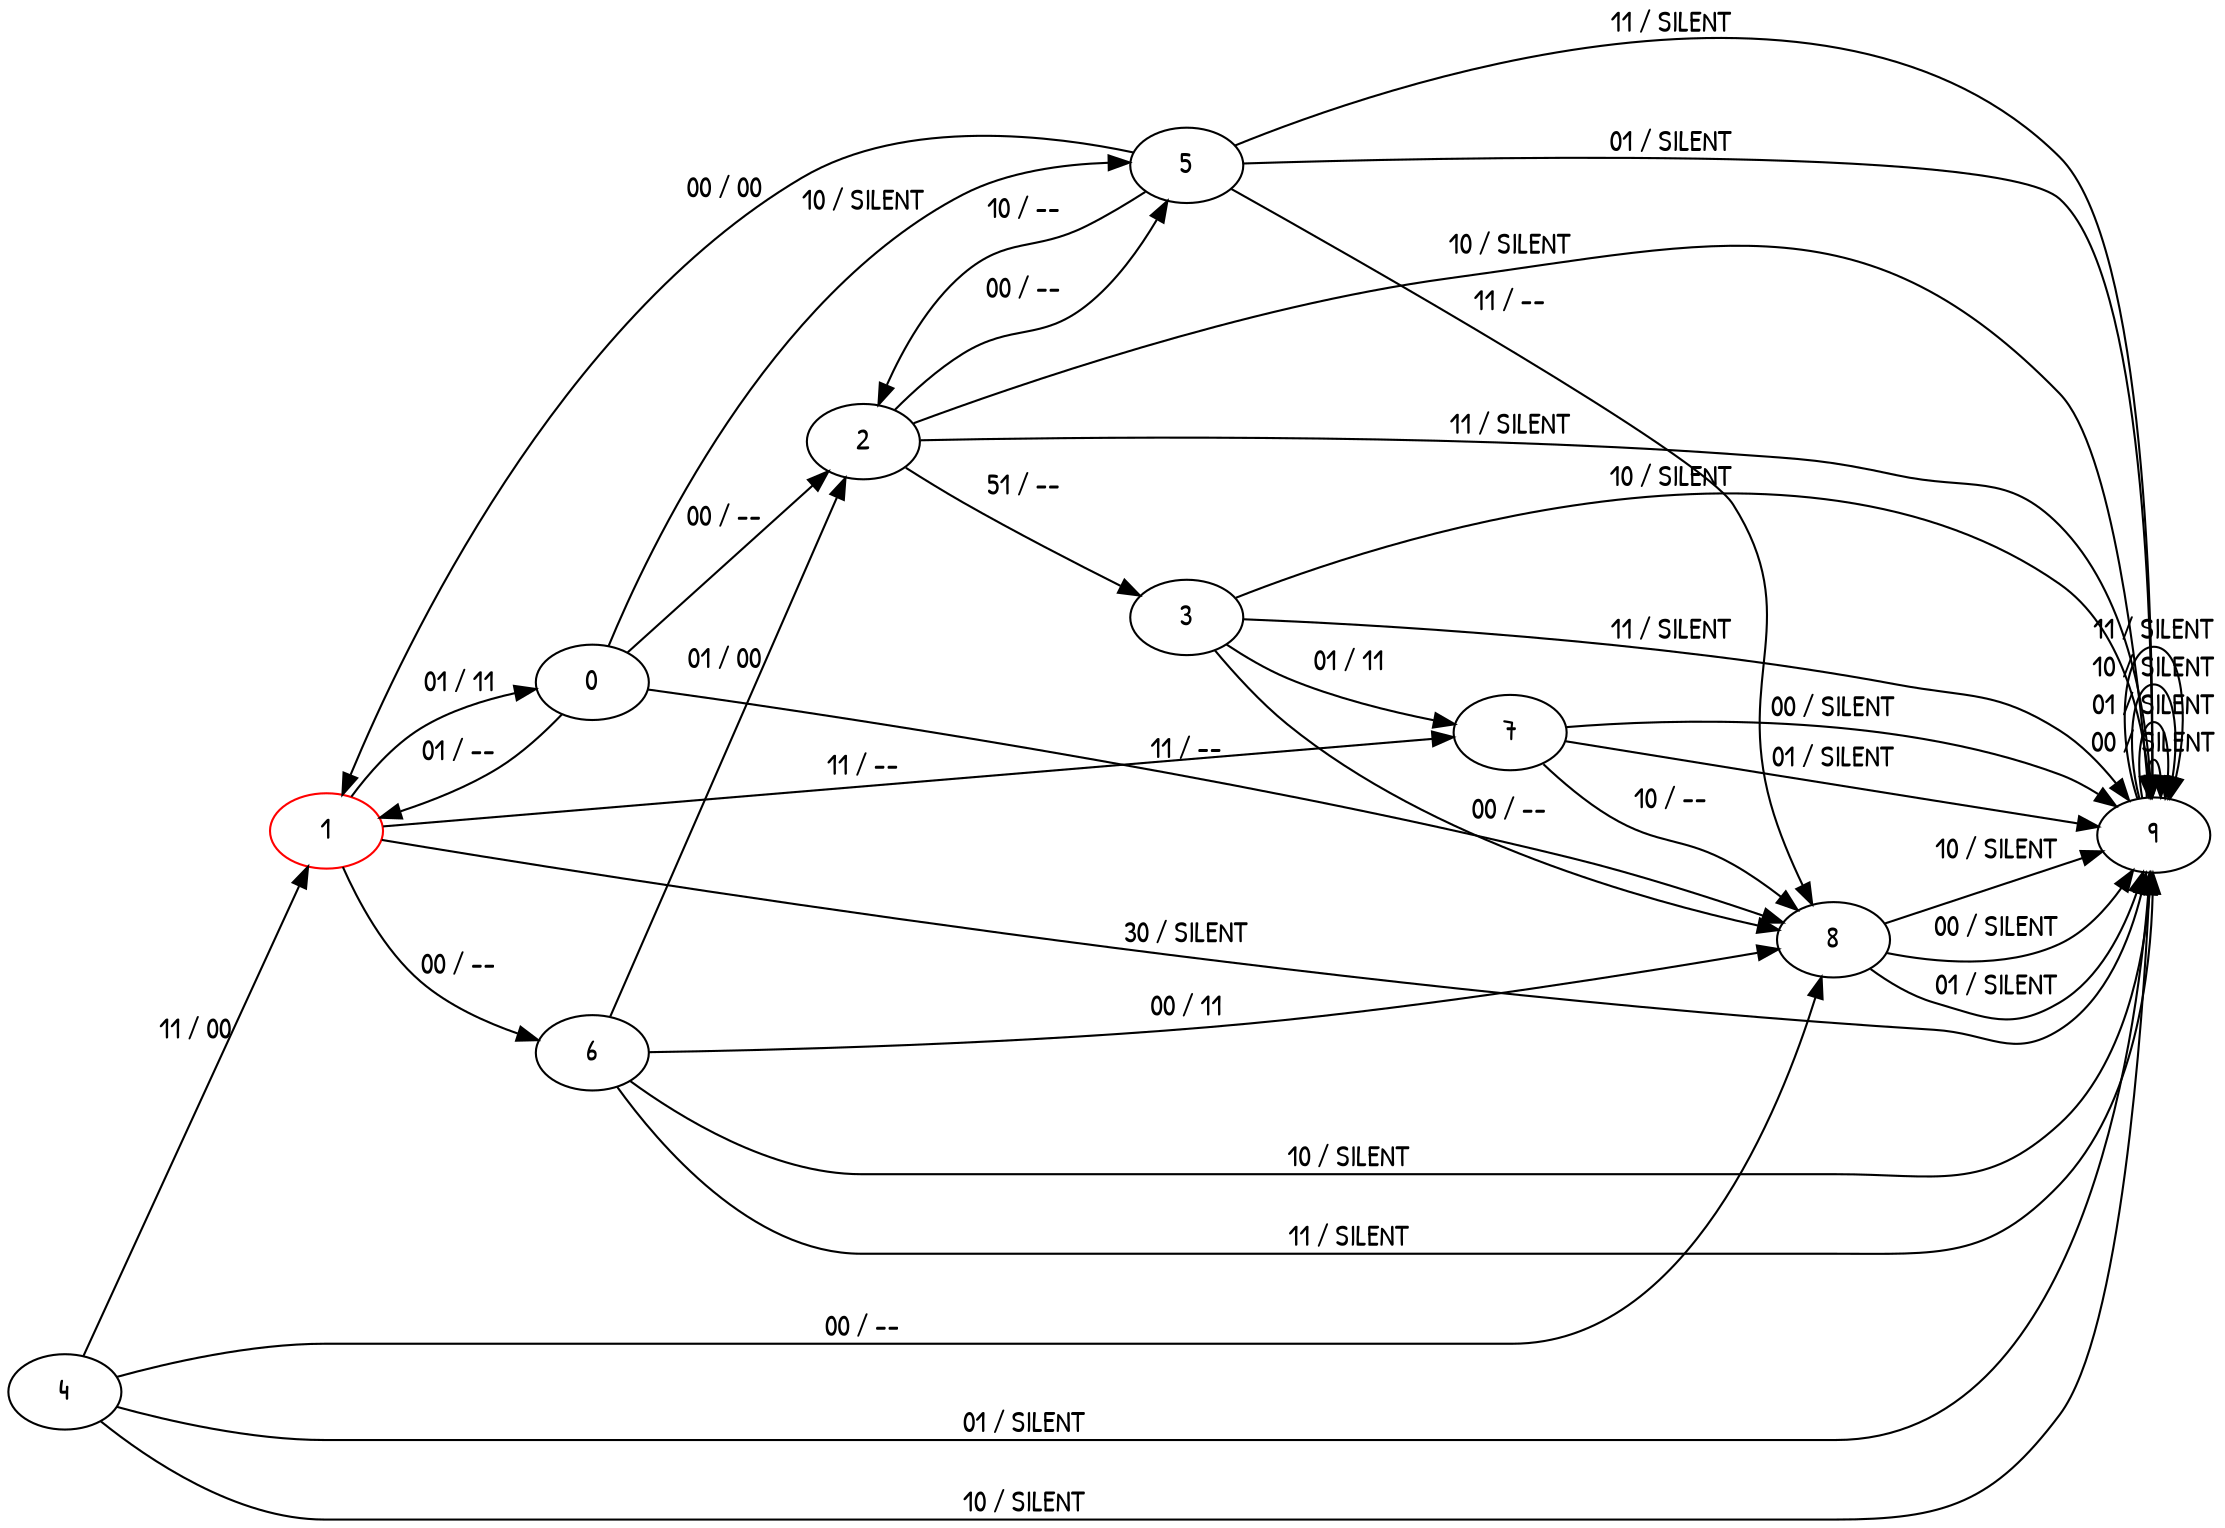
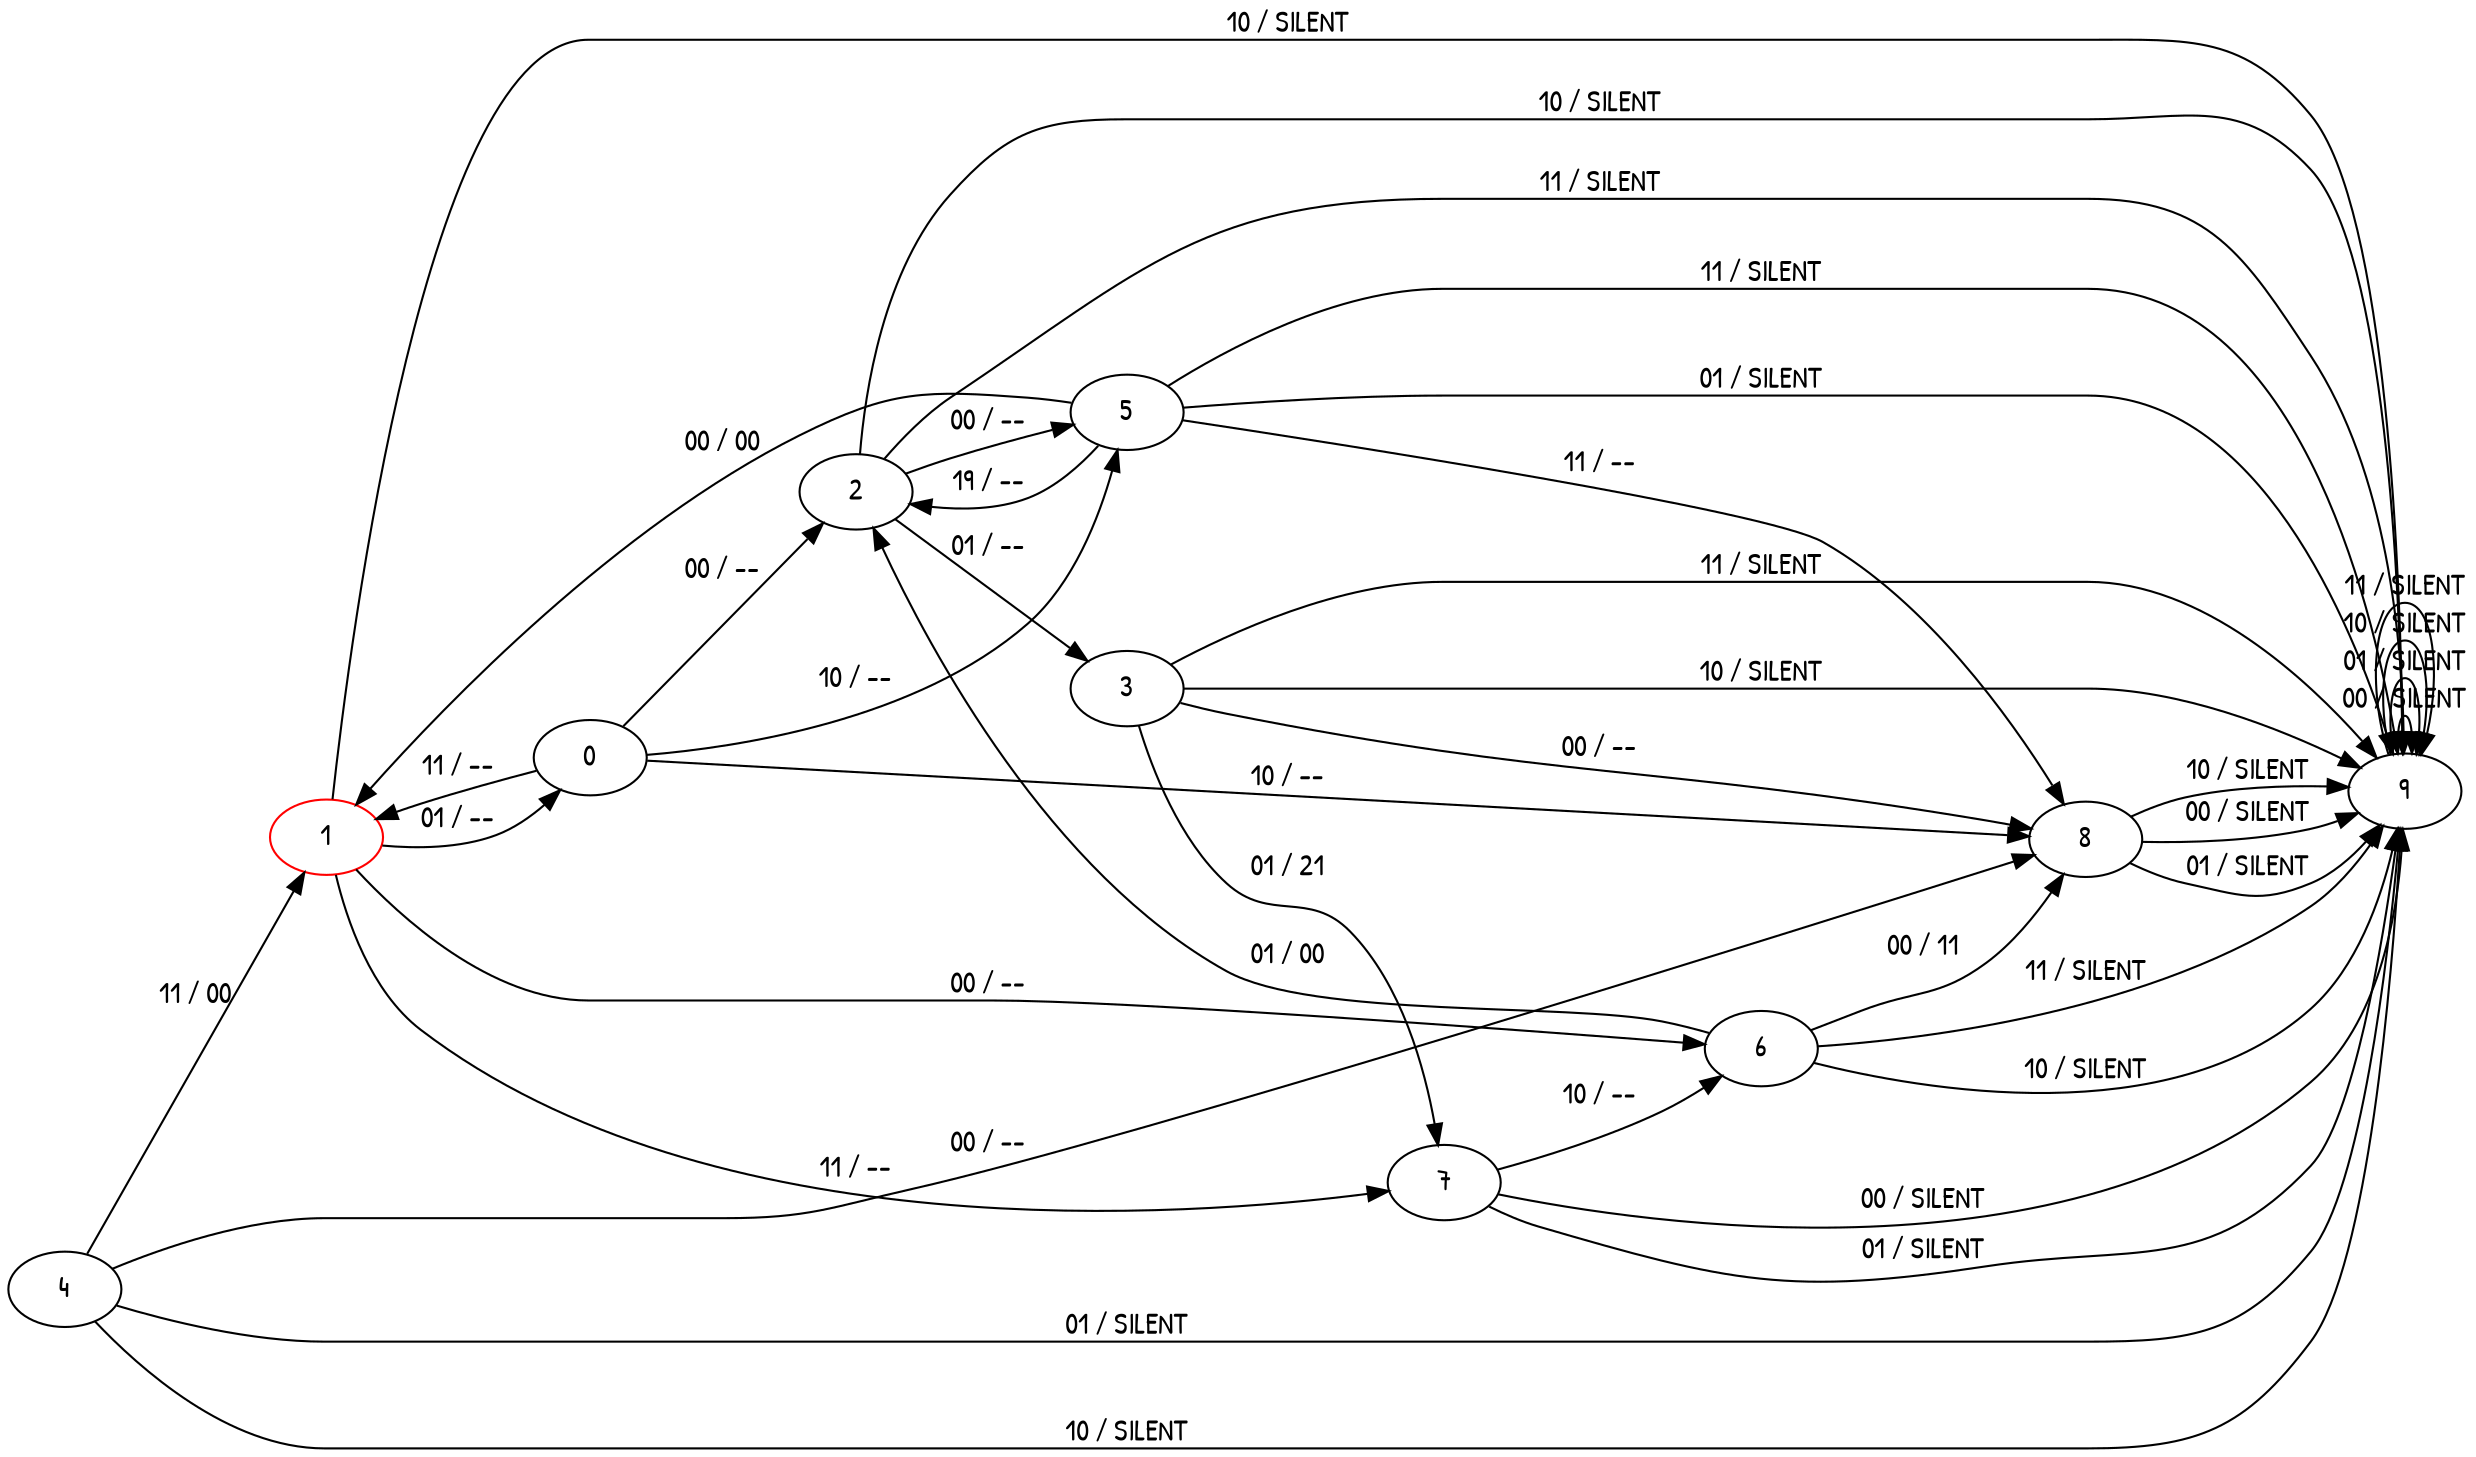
edge "0" -> "5": label "10 / SILENT" -> "10 / --"
edge "5" -> "2": label "10 / --" -> "19 / --"
edge "2" -> "3": label "51 / --" -> "01 / --"
edge "3" -> "7": label "01 / 11" -> "01 / 21"
edge "1" -> "0": label "01 / 11" -> "01 / --"
edge "0" -> "8": label "11 / --" -> "10 / --"
edge "0" -> "1": label "01 / --" -> "11 / --"
edge "7" -> "8": now "7" -> "6"
edge "1" -> "9": label "30 / SILENT" -> "10 / SILENT"
